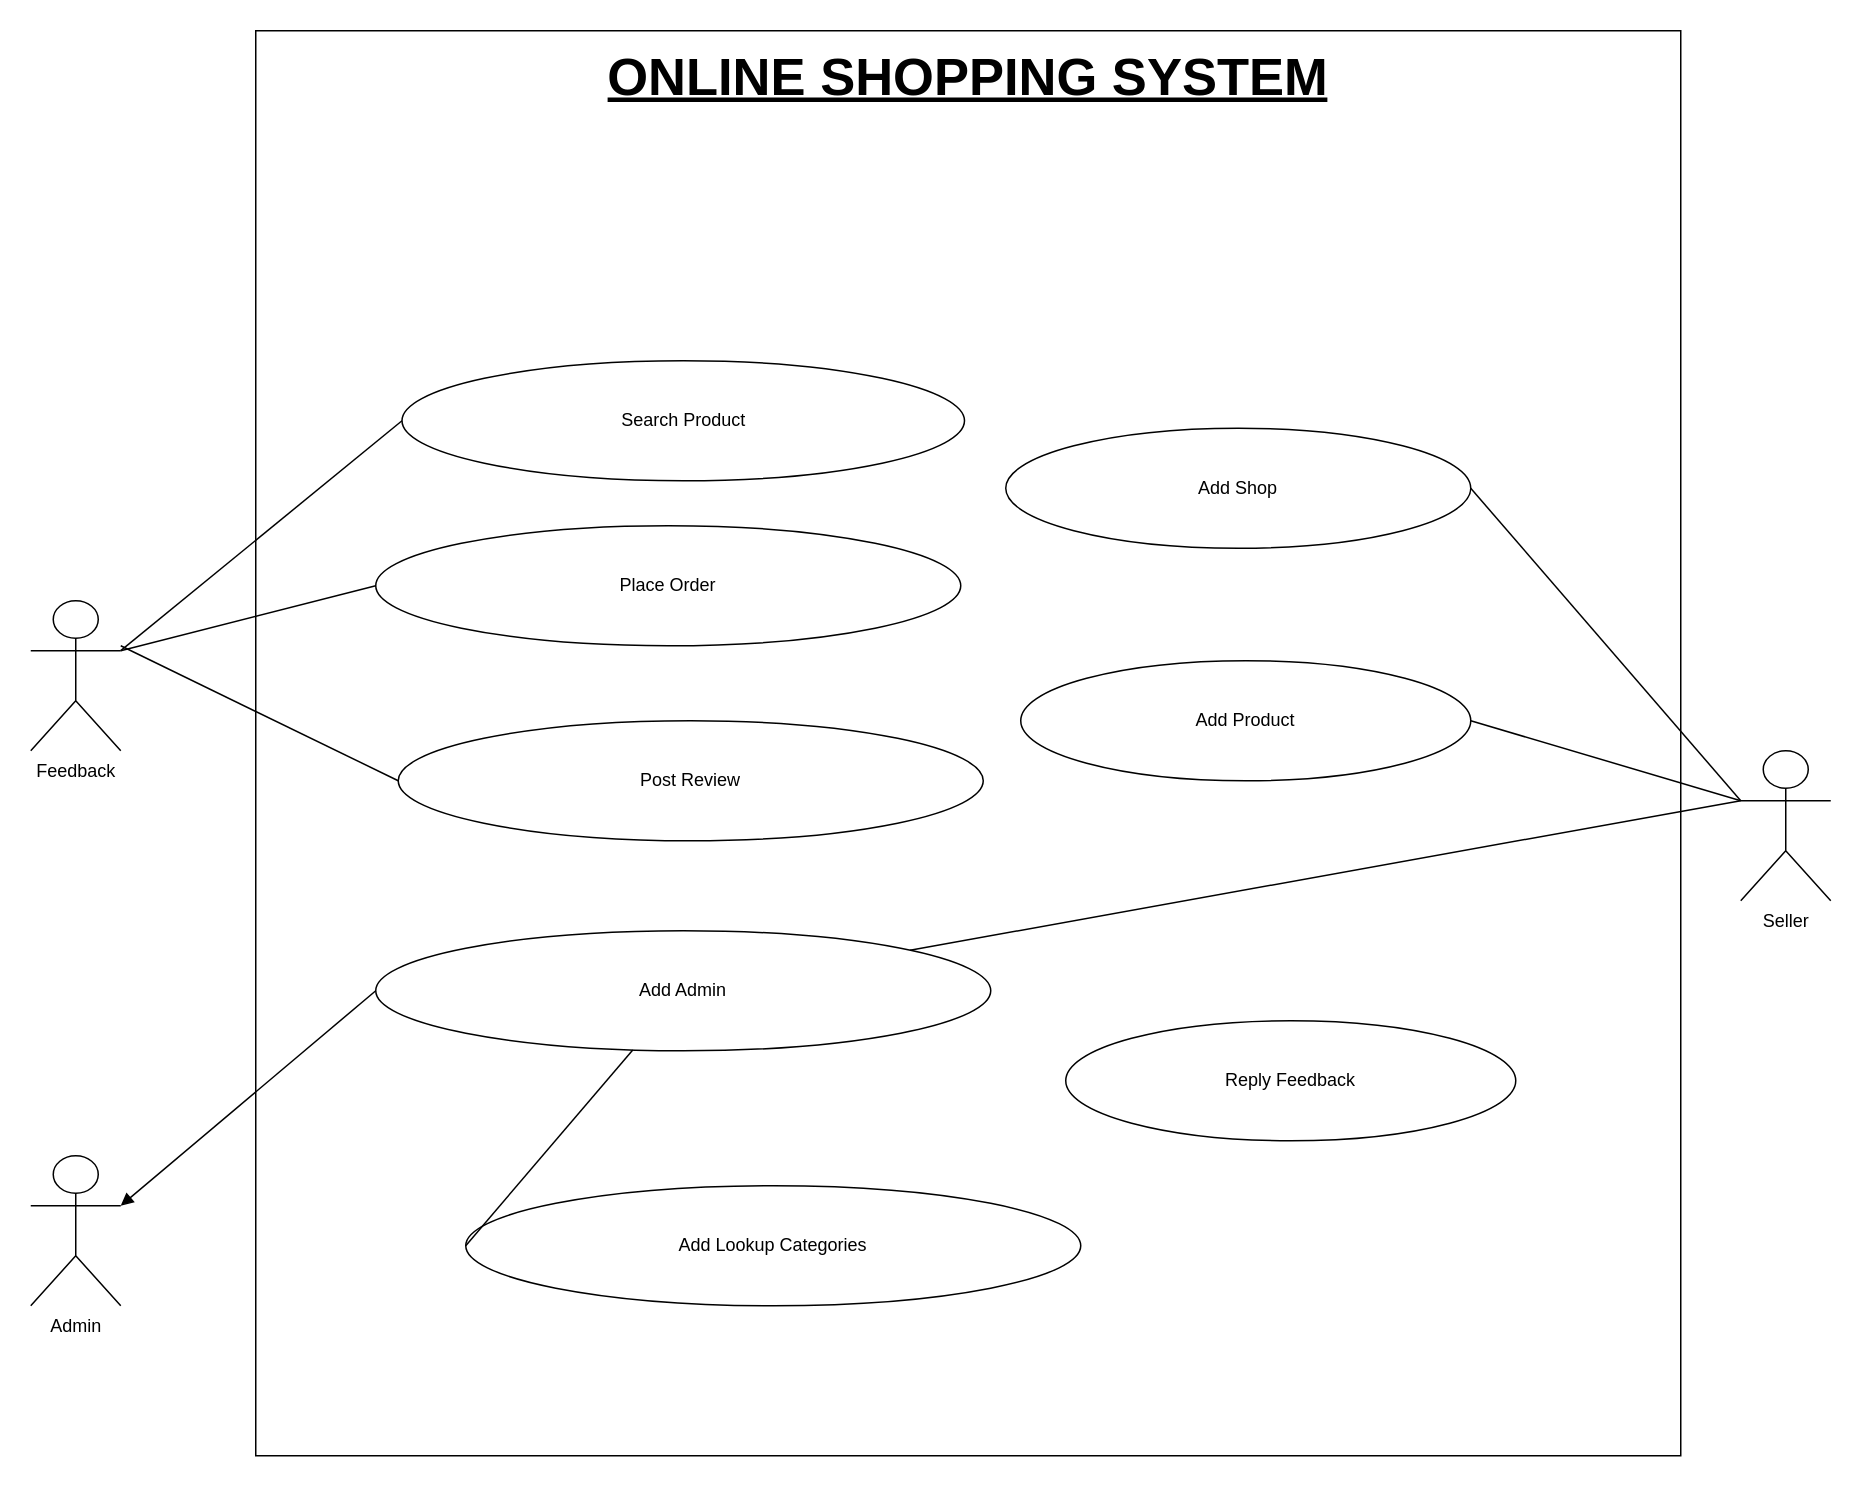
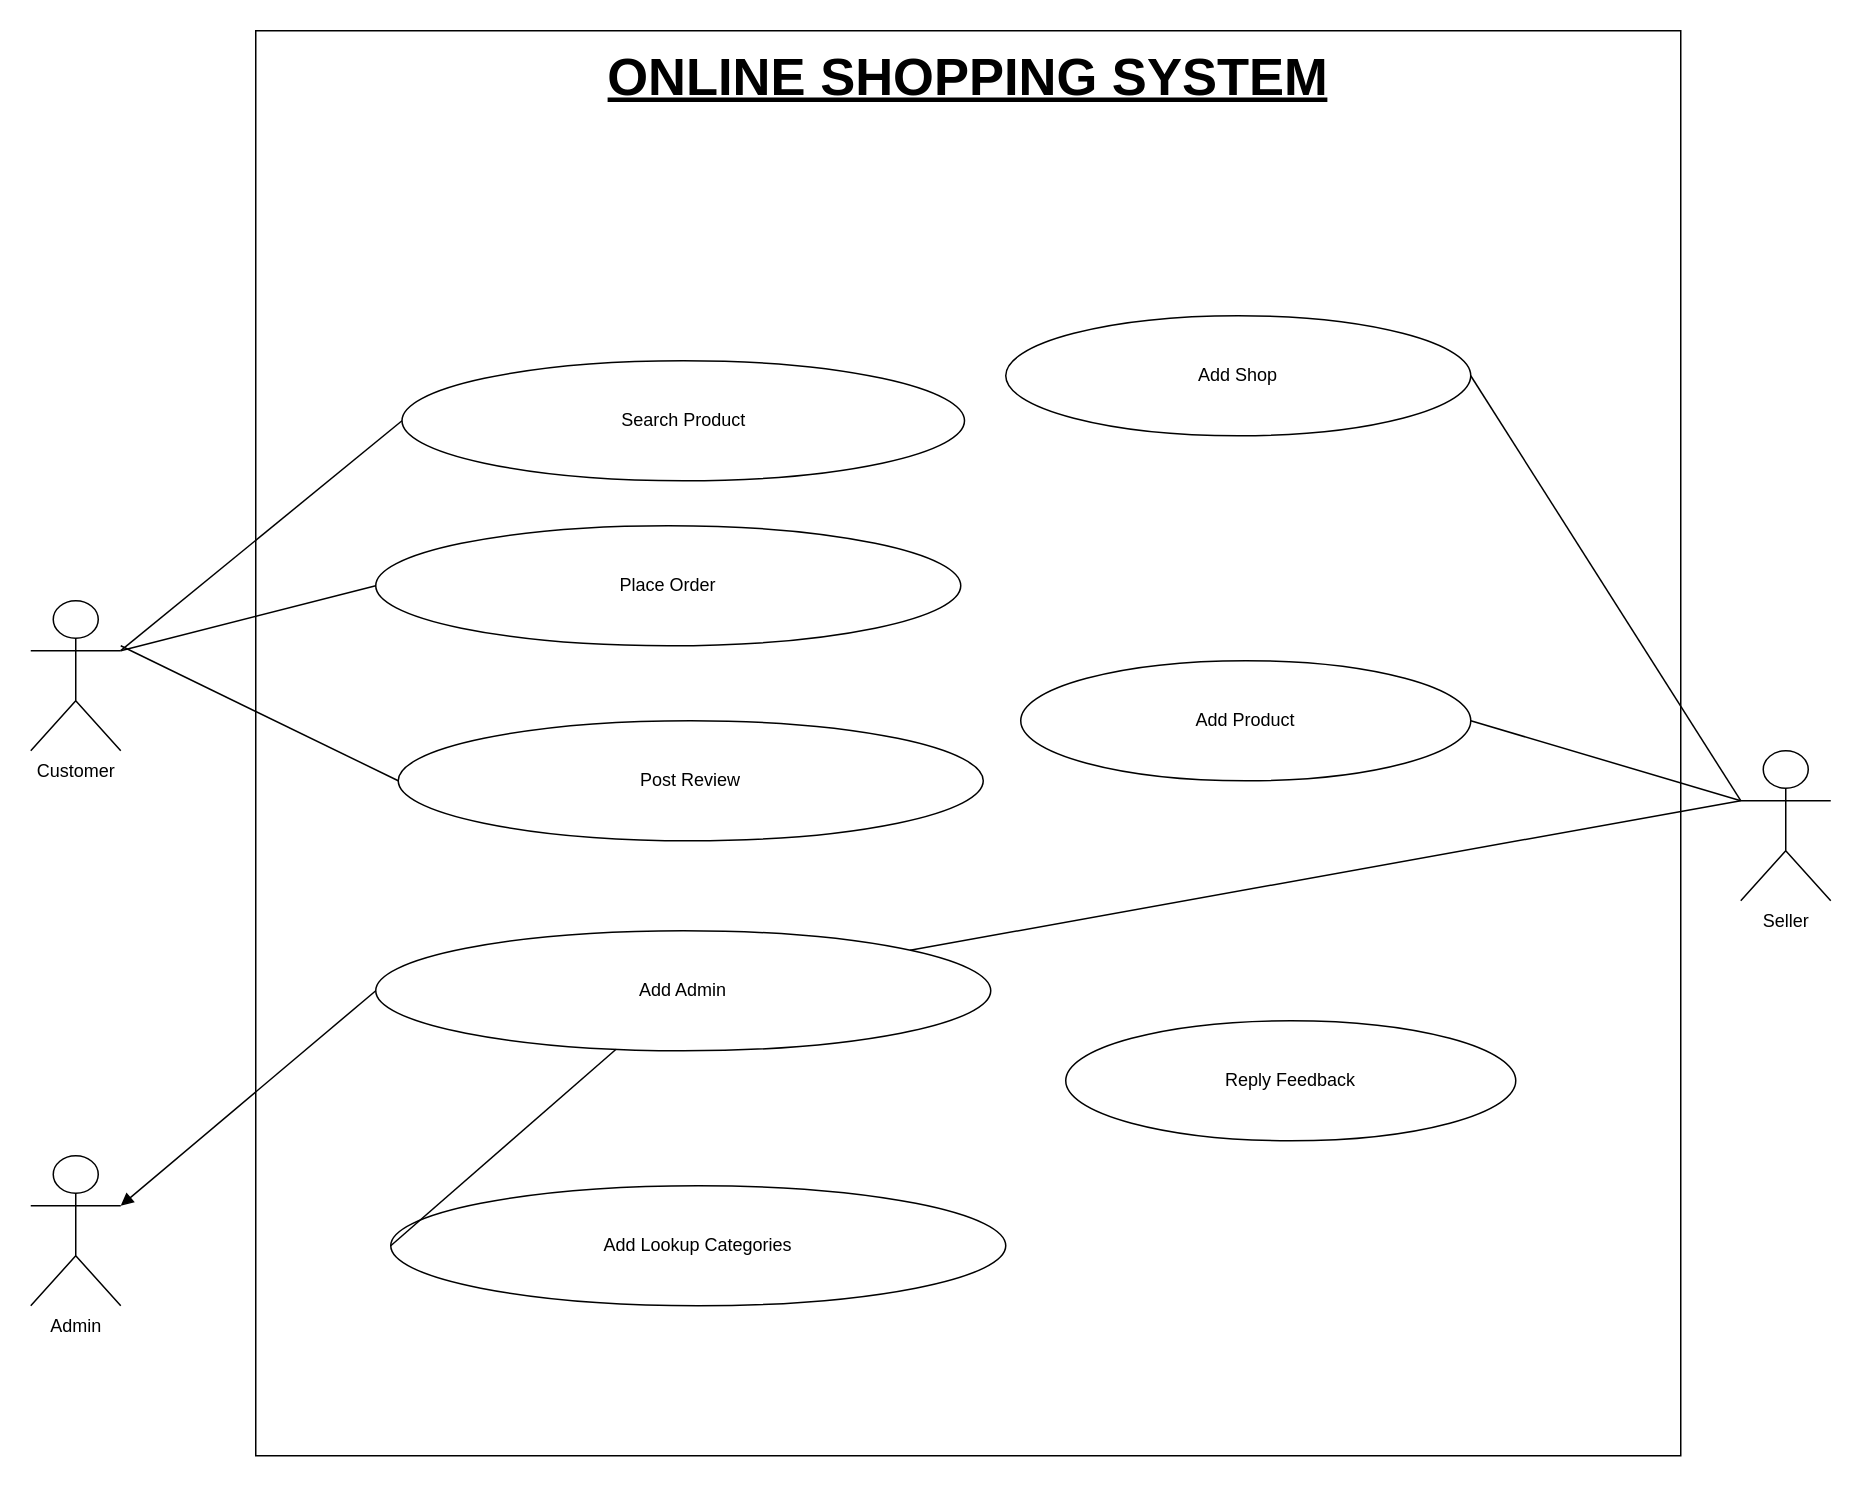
node "Add Shop": moved (1238, 488) -> (1238, 376)
node "Feedback": label "Feedback" -> "Customer"
node "Add Lookup Categories": moved (773, 1246) -> (698, 1246)
